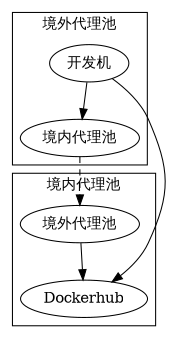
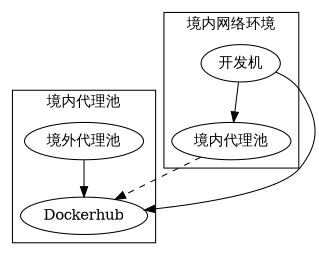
cluster "境外代理池": label "境外代理池" -> "境内网络环境"
edge "境内代理池" -> "境外代理池": now "境内代理池" -> "Dockerhub"
